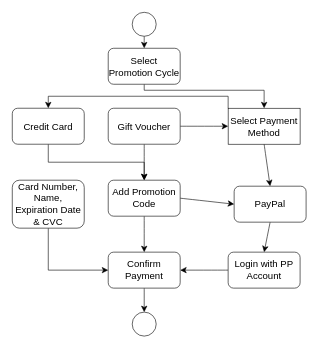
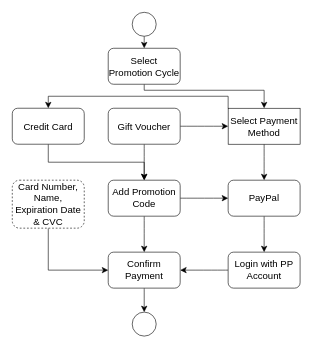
node "Card Number, Name, Expiration Date & CVC": style solid -> dashed
node "PayPal": moved (270, 204) -> (264, 198)
